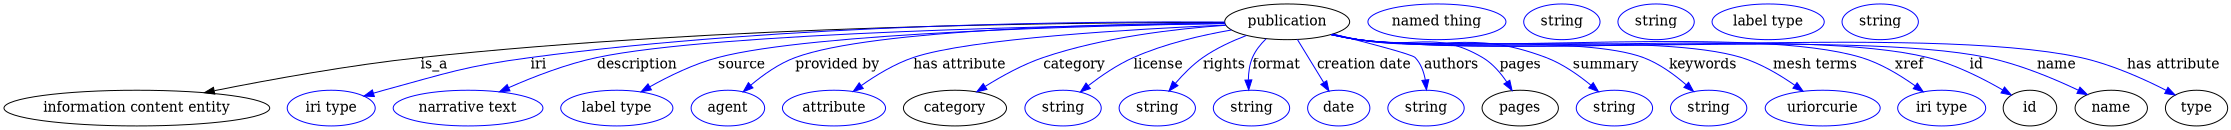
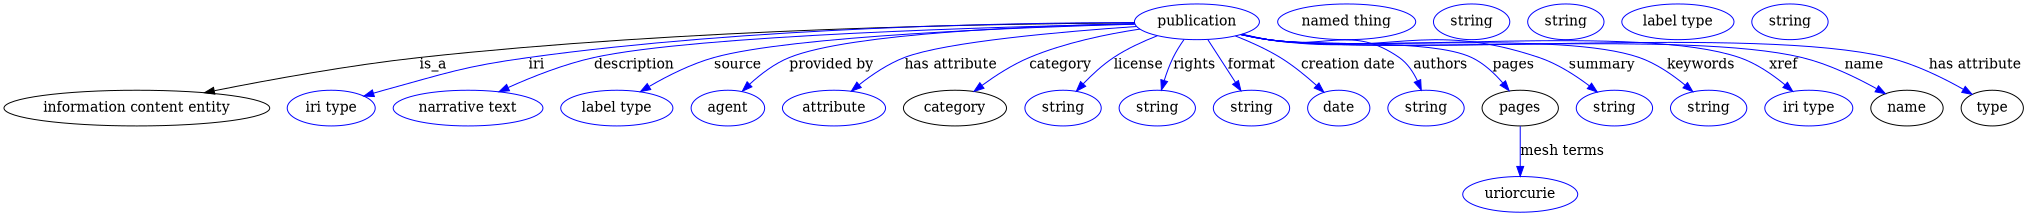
node "publication": color black -> blue
edge "publication" -> "uriorcurie": now "pages" -> "uriorcurie"
node "id": removed
